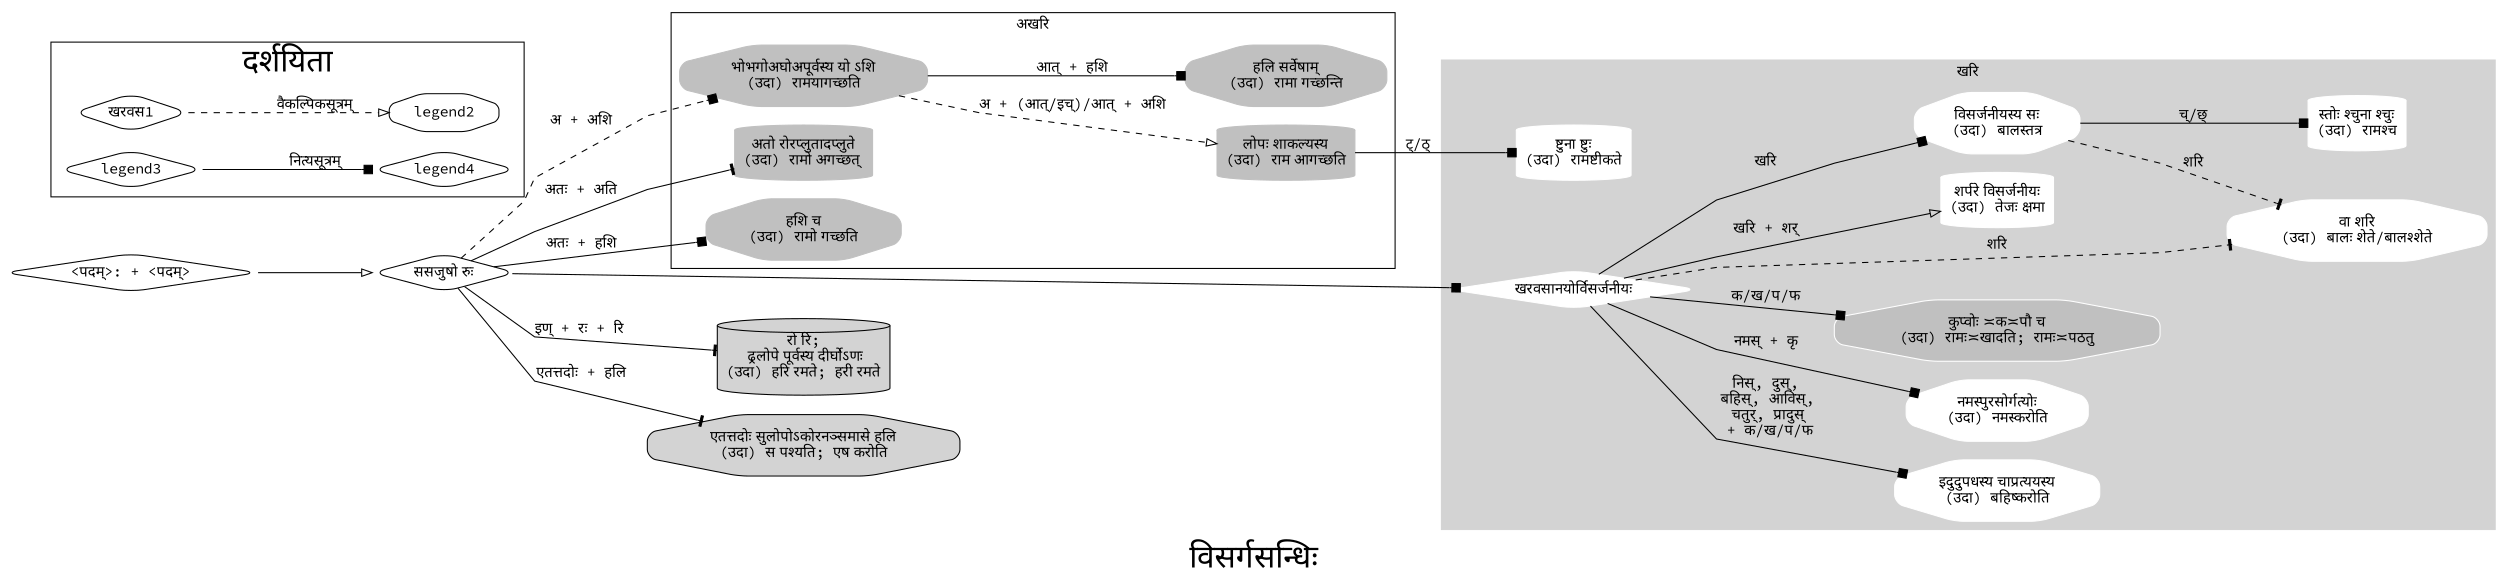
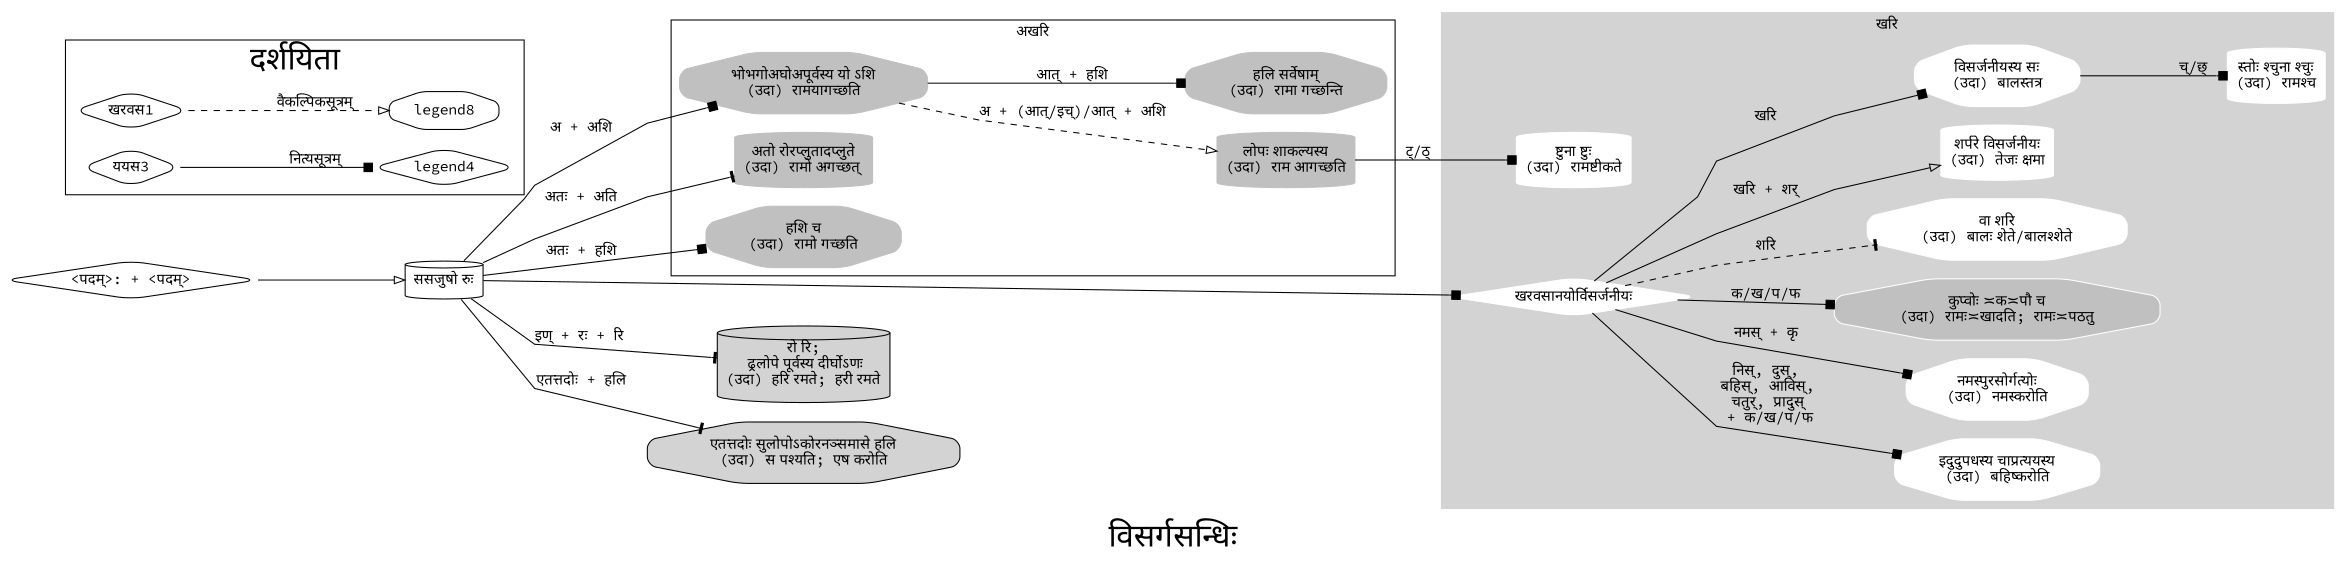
node "legend2": label "legend2" -> "legend8"
edge "ससजुषो रुः" -> "भोभगोअघोअपूर्वस्य यो ऽशि (उदा) रामयागच्छति": style dashed -> solid
edge "विसर्जनीयस्य सः (उदा) बालस्तत्र" -> "वा शरि (उदा) बालः शेते/बालश्शेते": removed, label "शरि"
node "legend3": label "legend3" -> "ययस3"
node "ससजुषो रुः": shape diamond -> cylinder
